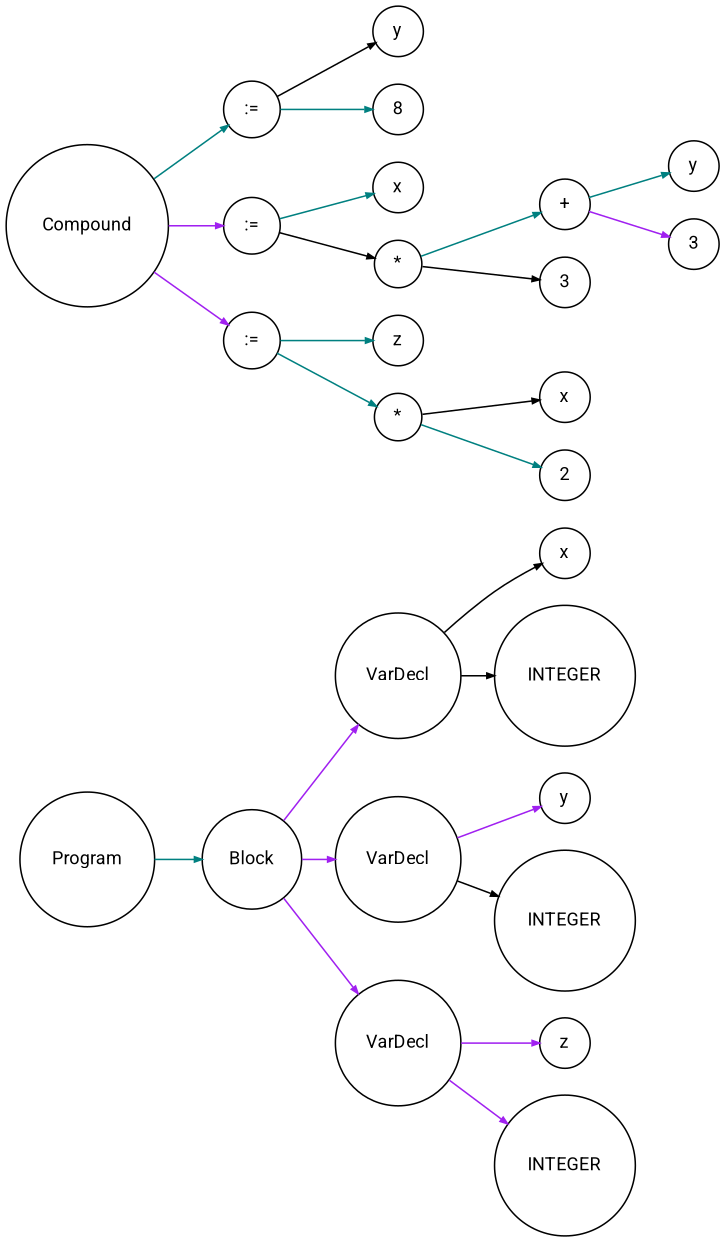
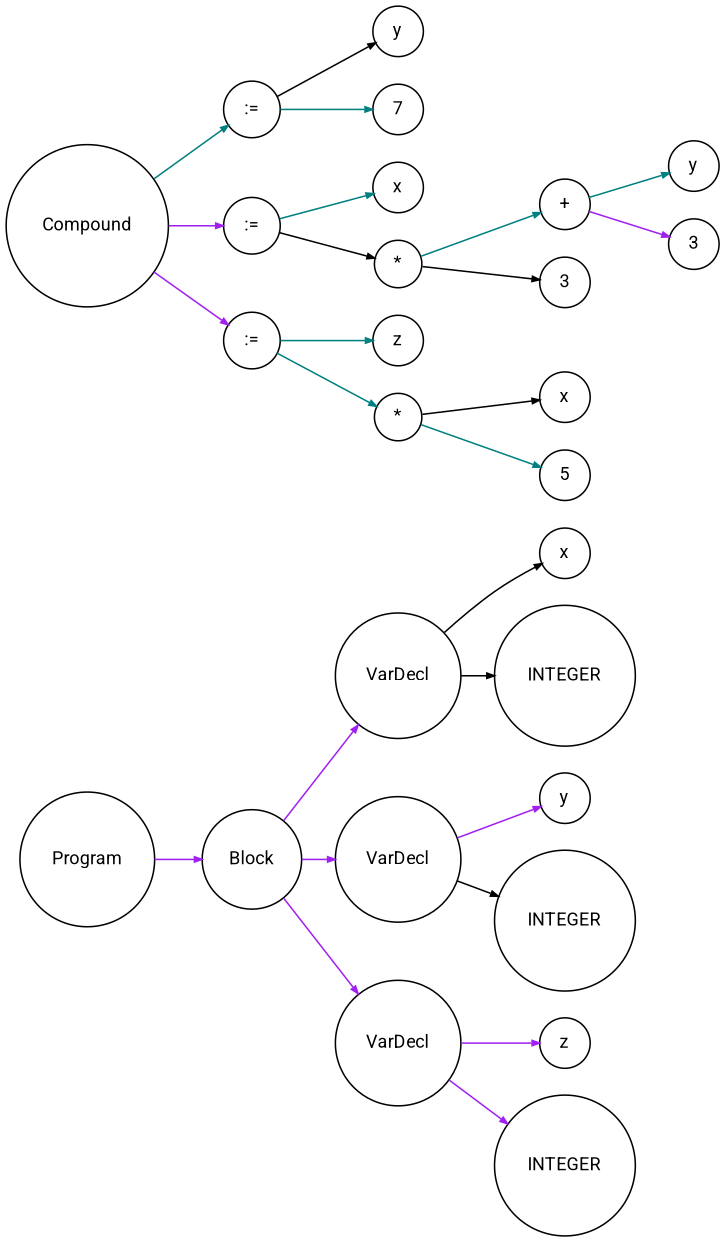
node "8": label "8" -> "7"
node "2": label "2" -> "5"
edge "Program" -> "Block": color teal -> purple
